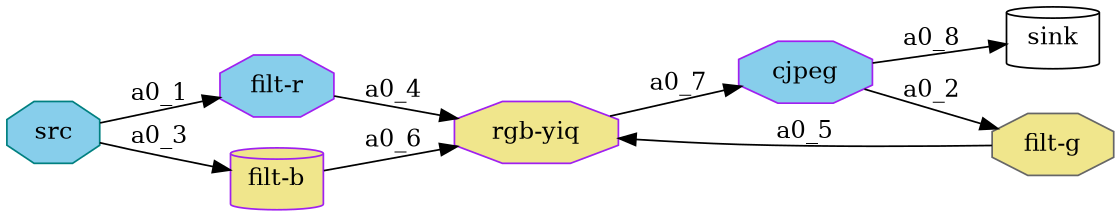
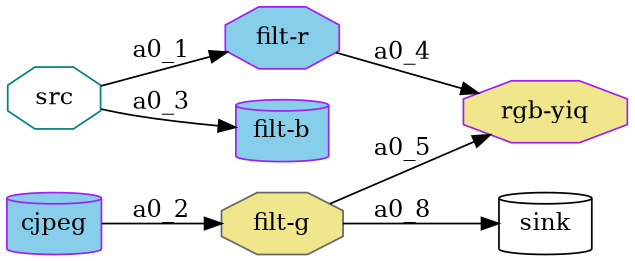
edge "cjpeg" -> "sink": now "filt-g" -> "sink"
node "cjpeg": shape octagon -> cylinder
edge "rgb-yiq" -> "cjpeg": removed, label "a0_7"
node "src": fillcolor skyblue -> white
edge "filt-b" -> "rgb-yiq": removed, label "a0_6"
node "filt-b": fillcolor khaki -> skyblue
